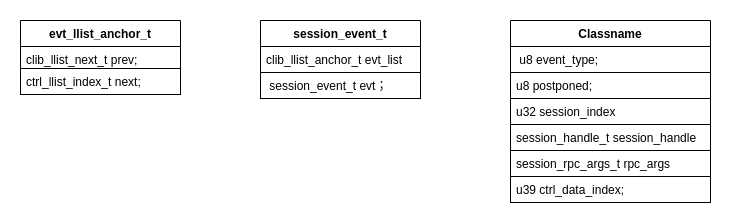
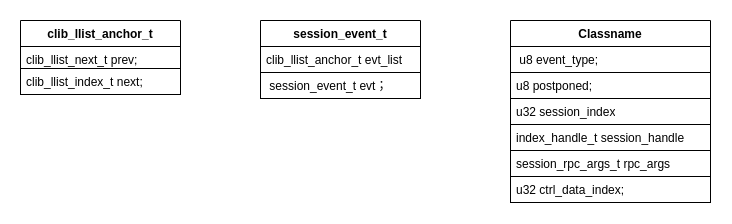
node "evt_llist_anchor_t": label "evt_llist_anchor_t" -> "clib_llist_anchor_t"
node "ctrl_llist_index_t next;": label "ctrl_llist_index_t next;" -> "clib_llist_index_t next;"
node "session_handle_t session_handle": label "session_handle_t session_handle" -> "index_handle_t session_handle"
node "u39 ctrl_data_index;": label "u39 ctrl_data_index;" -> "u32 ctrl_data_index;"
